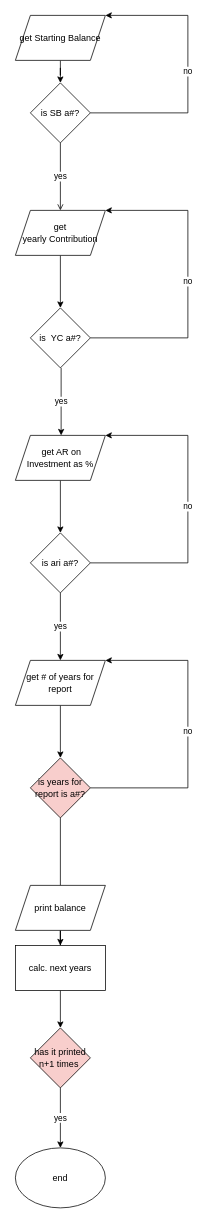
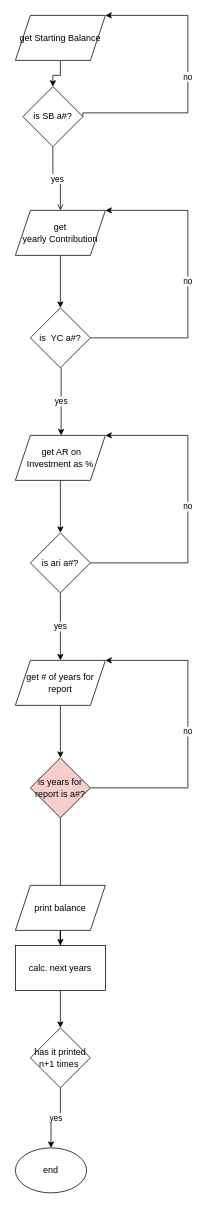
node "is SB a#?": moved (60, 113) -> (53, 117)
node "has it printed n+1 times": fillcolor #f8cecc -> #ffffff
node "end": size 90x60 -> 71x45
